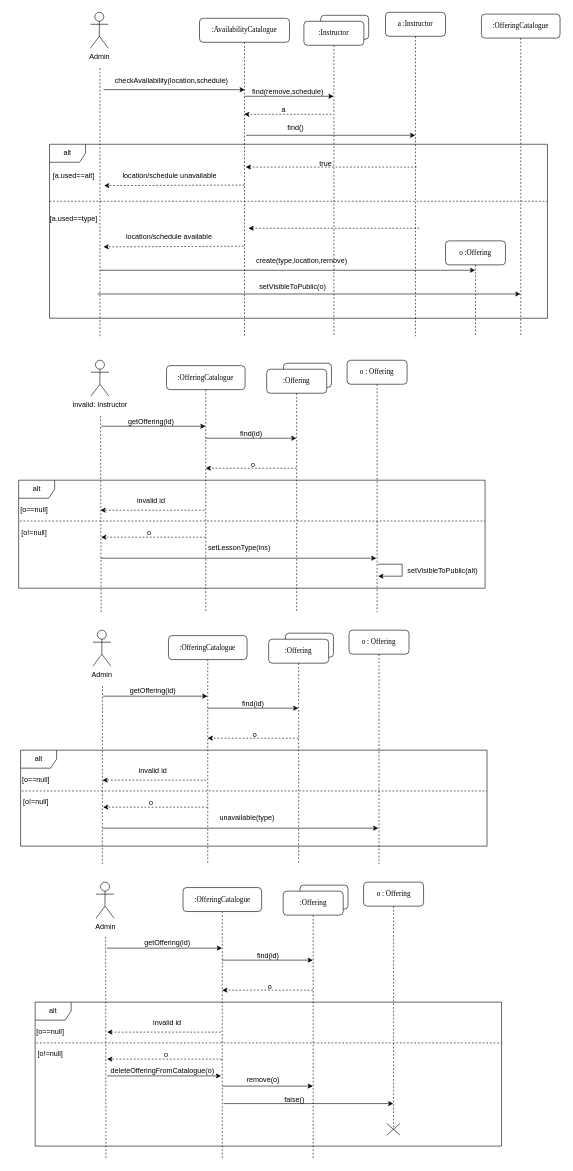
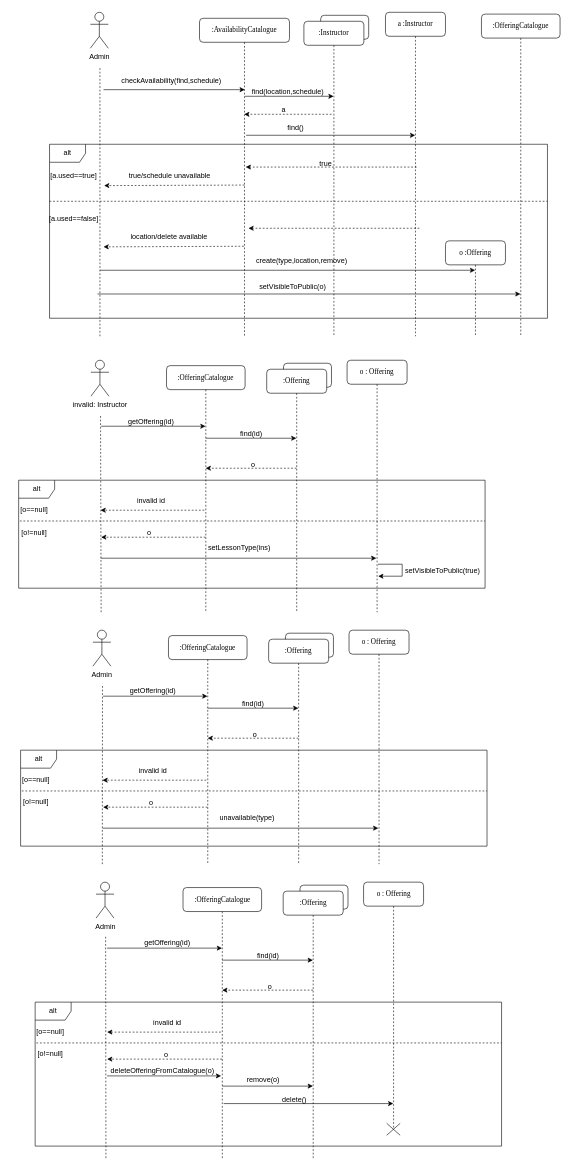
node "checkAvailability(location,schedule)": label "checkAvailability(location,schedule)" -> "checkAvailability(find,schedule)"
node "find(remove,schedule)": label "find(remove,schedule)" -> "find(location,schedule)"
node "[a.used==alt]": label "[a.used==alt]" -> "[a.used==true]"
node "location/schedule unavailable": label "location/schedule unavailable" -> "true/schedule unavailable"
node "[a.used==type]": label "[a.used==type]" -> "[a.used==false]"
node "location/schedule available": label "location/schedule available" -> "location/delete available"
node "setVisibleToPublic(alt)": label "setVisibleToPublic(alt)" -> "setVisibleToPublic(true)"
node "false()": label "false()" -> "delete()"
